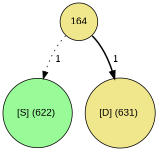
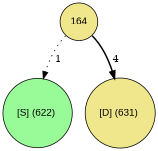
edge "164" -> "[D] (631)": label " 1" -> " 4"
